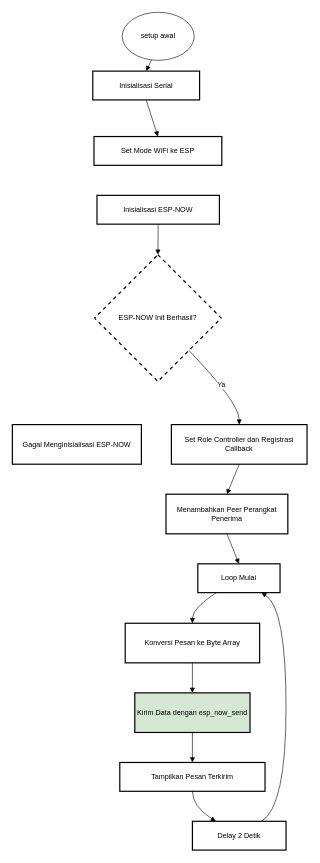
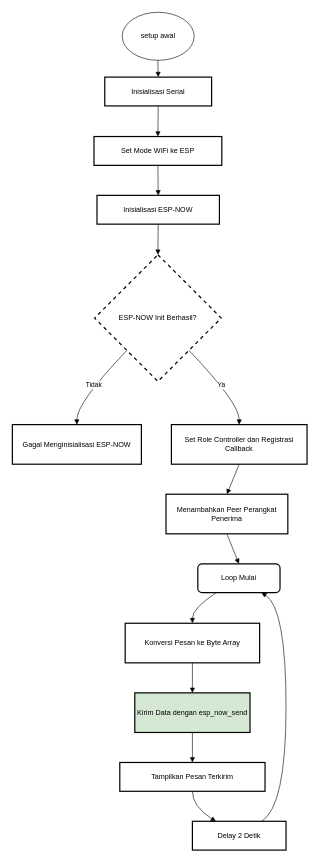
node "Inisialisasi Serial": moved (146, 86) -> (158, 92)
edge "Set Mode WiFi ke ESP" -> "Inisialisasi ESP-NOW": added
edge "ESP-NOW Init Berhasil?" -> "Gagal Menginisialisasi ESP-NOW": added, label "Tidak"
node "Loop Mulai": shape rectangle -> rounded rectangle
